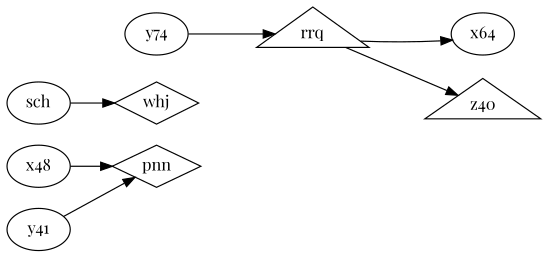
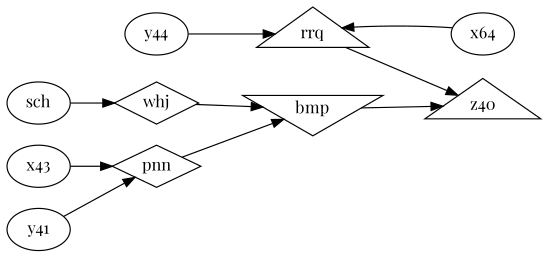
node "y74": label "y74" -> "y44"
edge "rrq" -> "x64": reversed
node "bmp": added
node "x48": label "x48" -> "x43"
